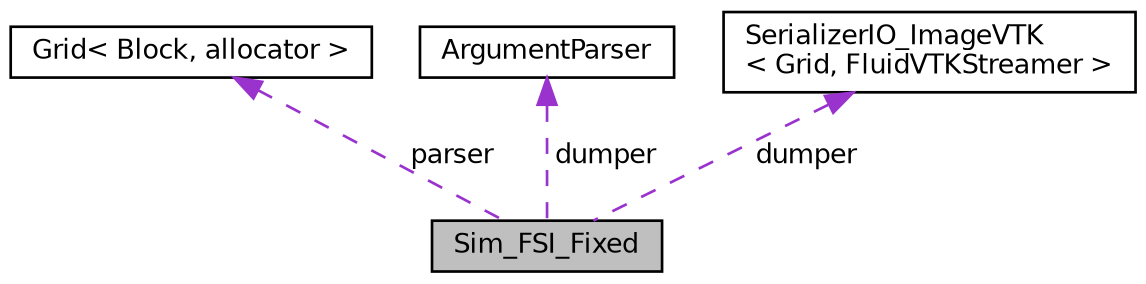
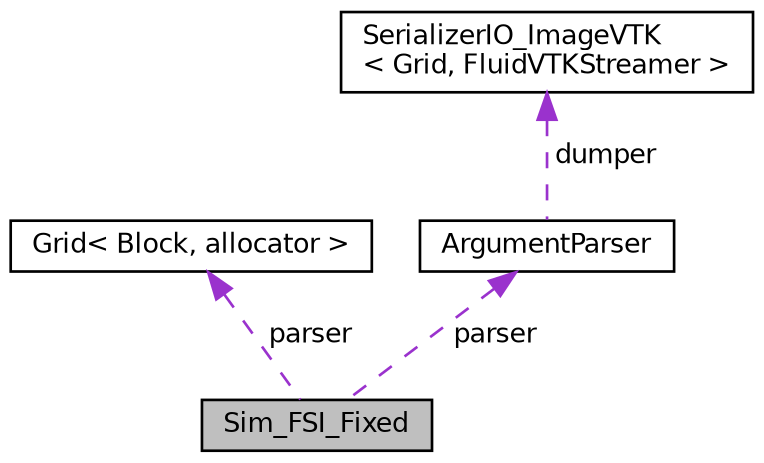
edge "Sim_FSI_Fixed" -> "ArgumentParser": label " dumper" -> " parser"
edge "Sim_FSI_Fixed" -> "SerializerIO_ImageVTK < Grid, FluidVTKStreamer >": now "ArgumentParser" -> "SerializerIO_ImageVTK < Grid, FluidVTKStreamer >"
